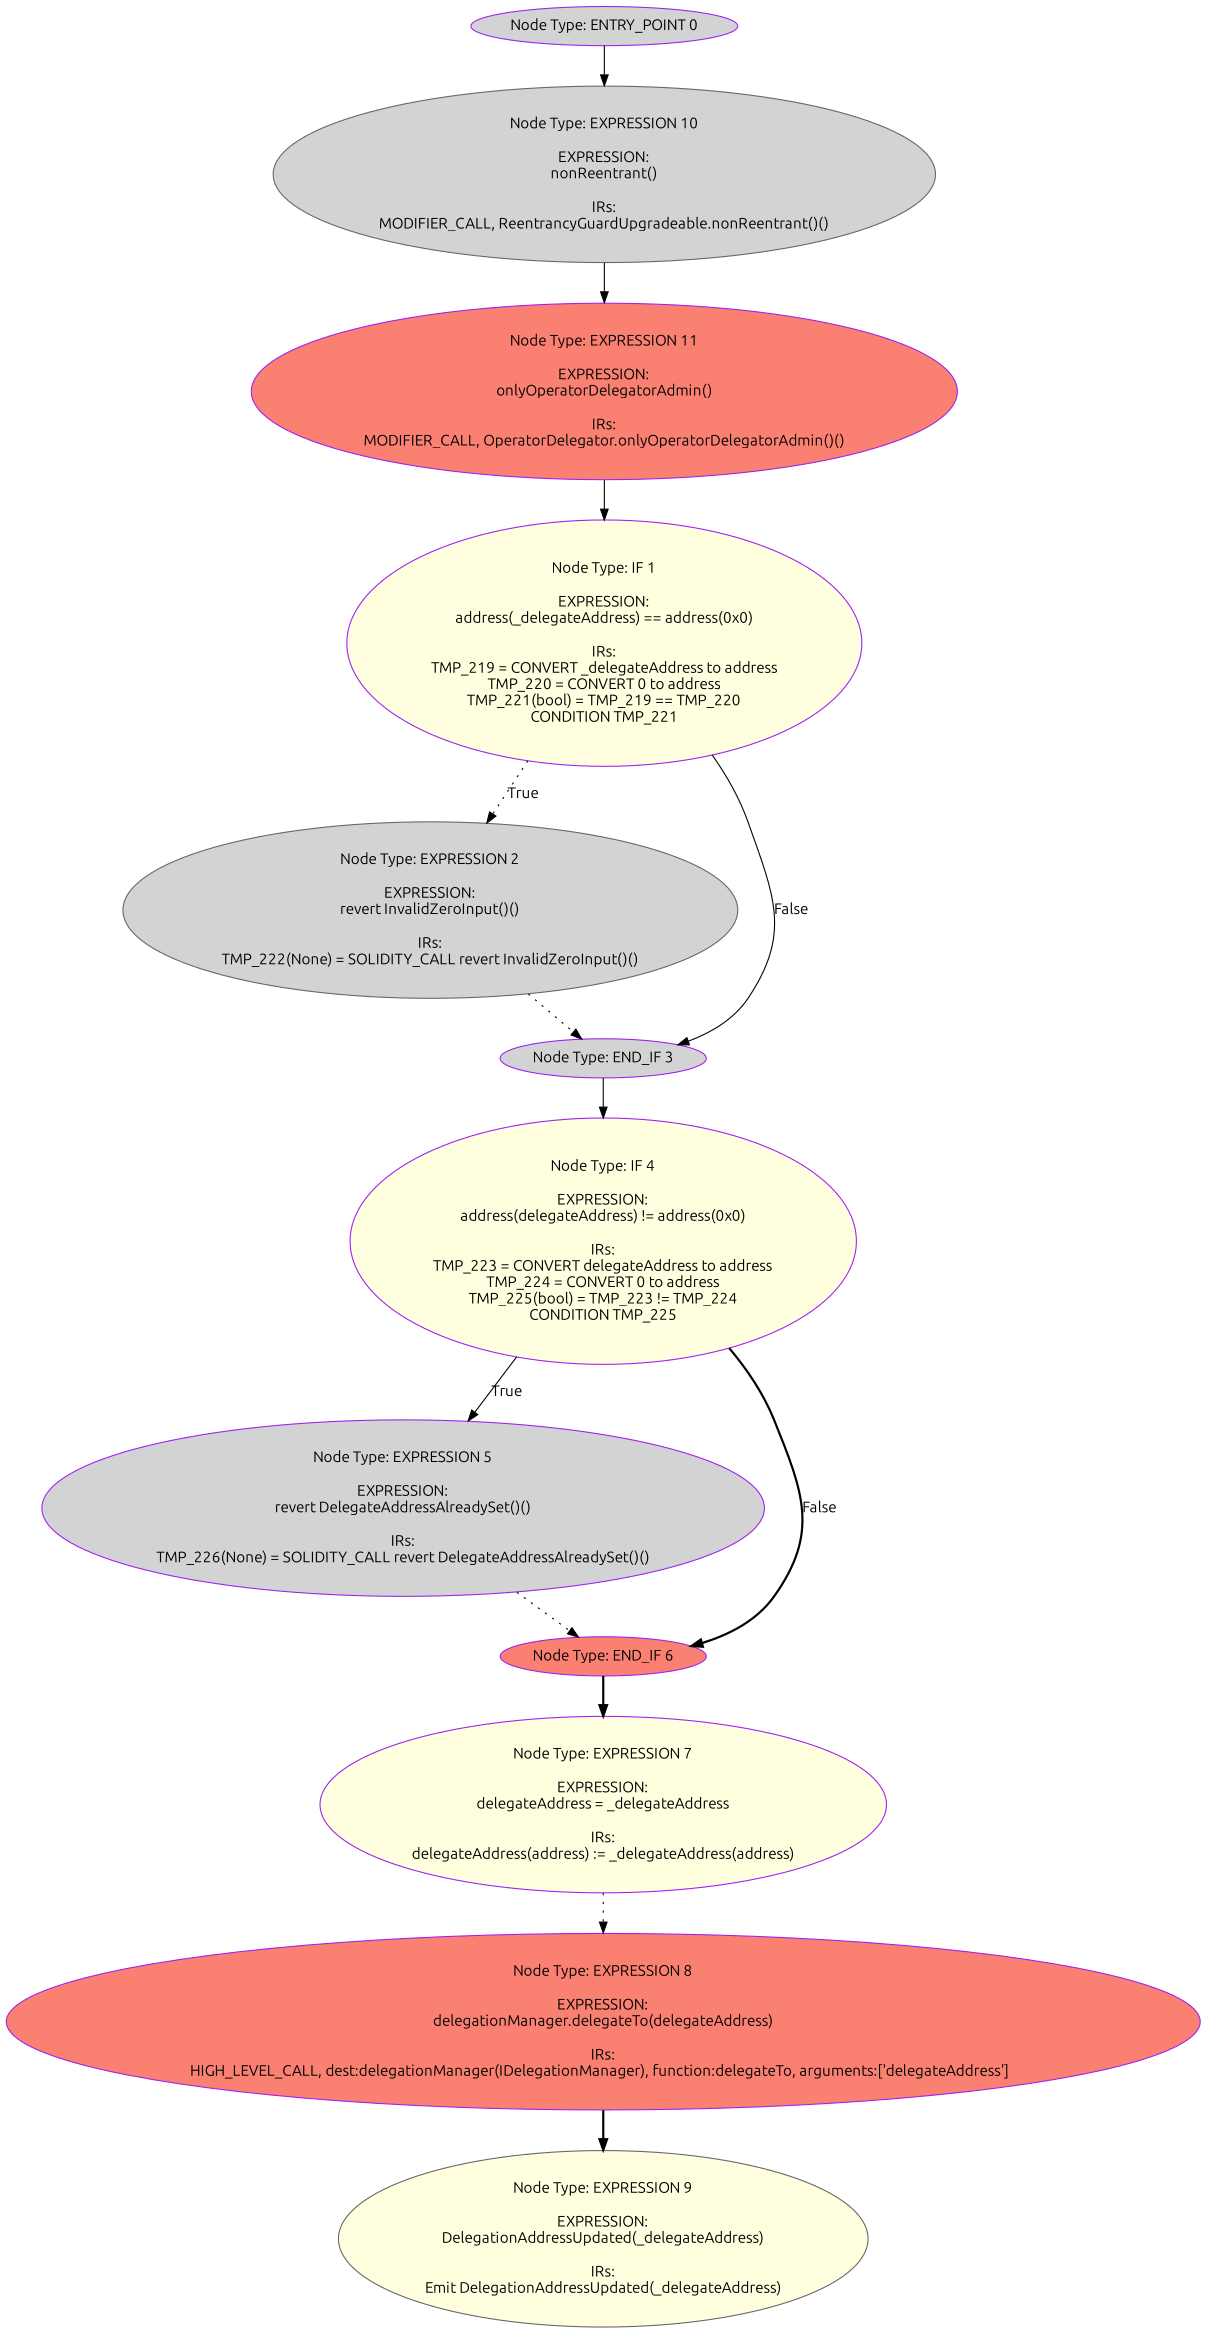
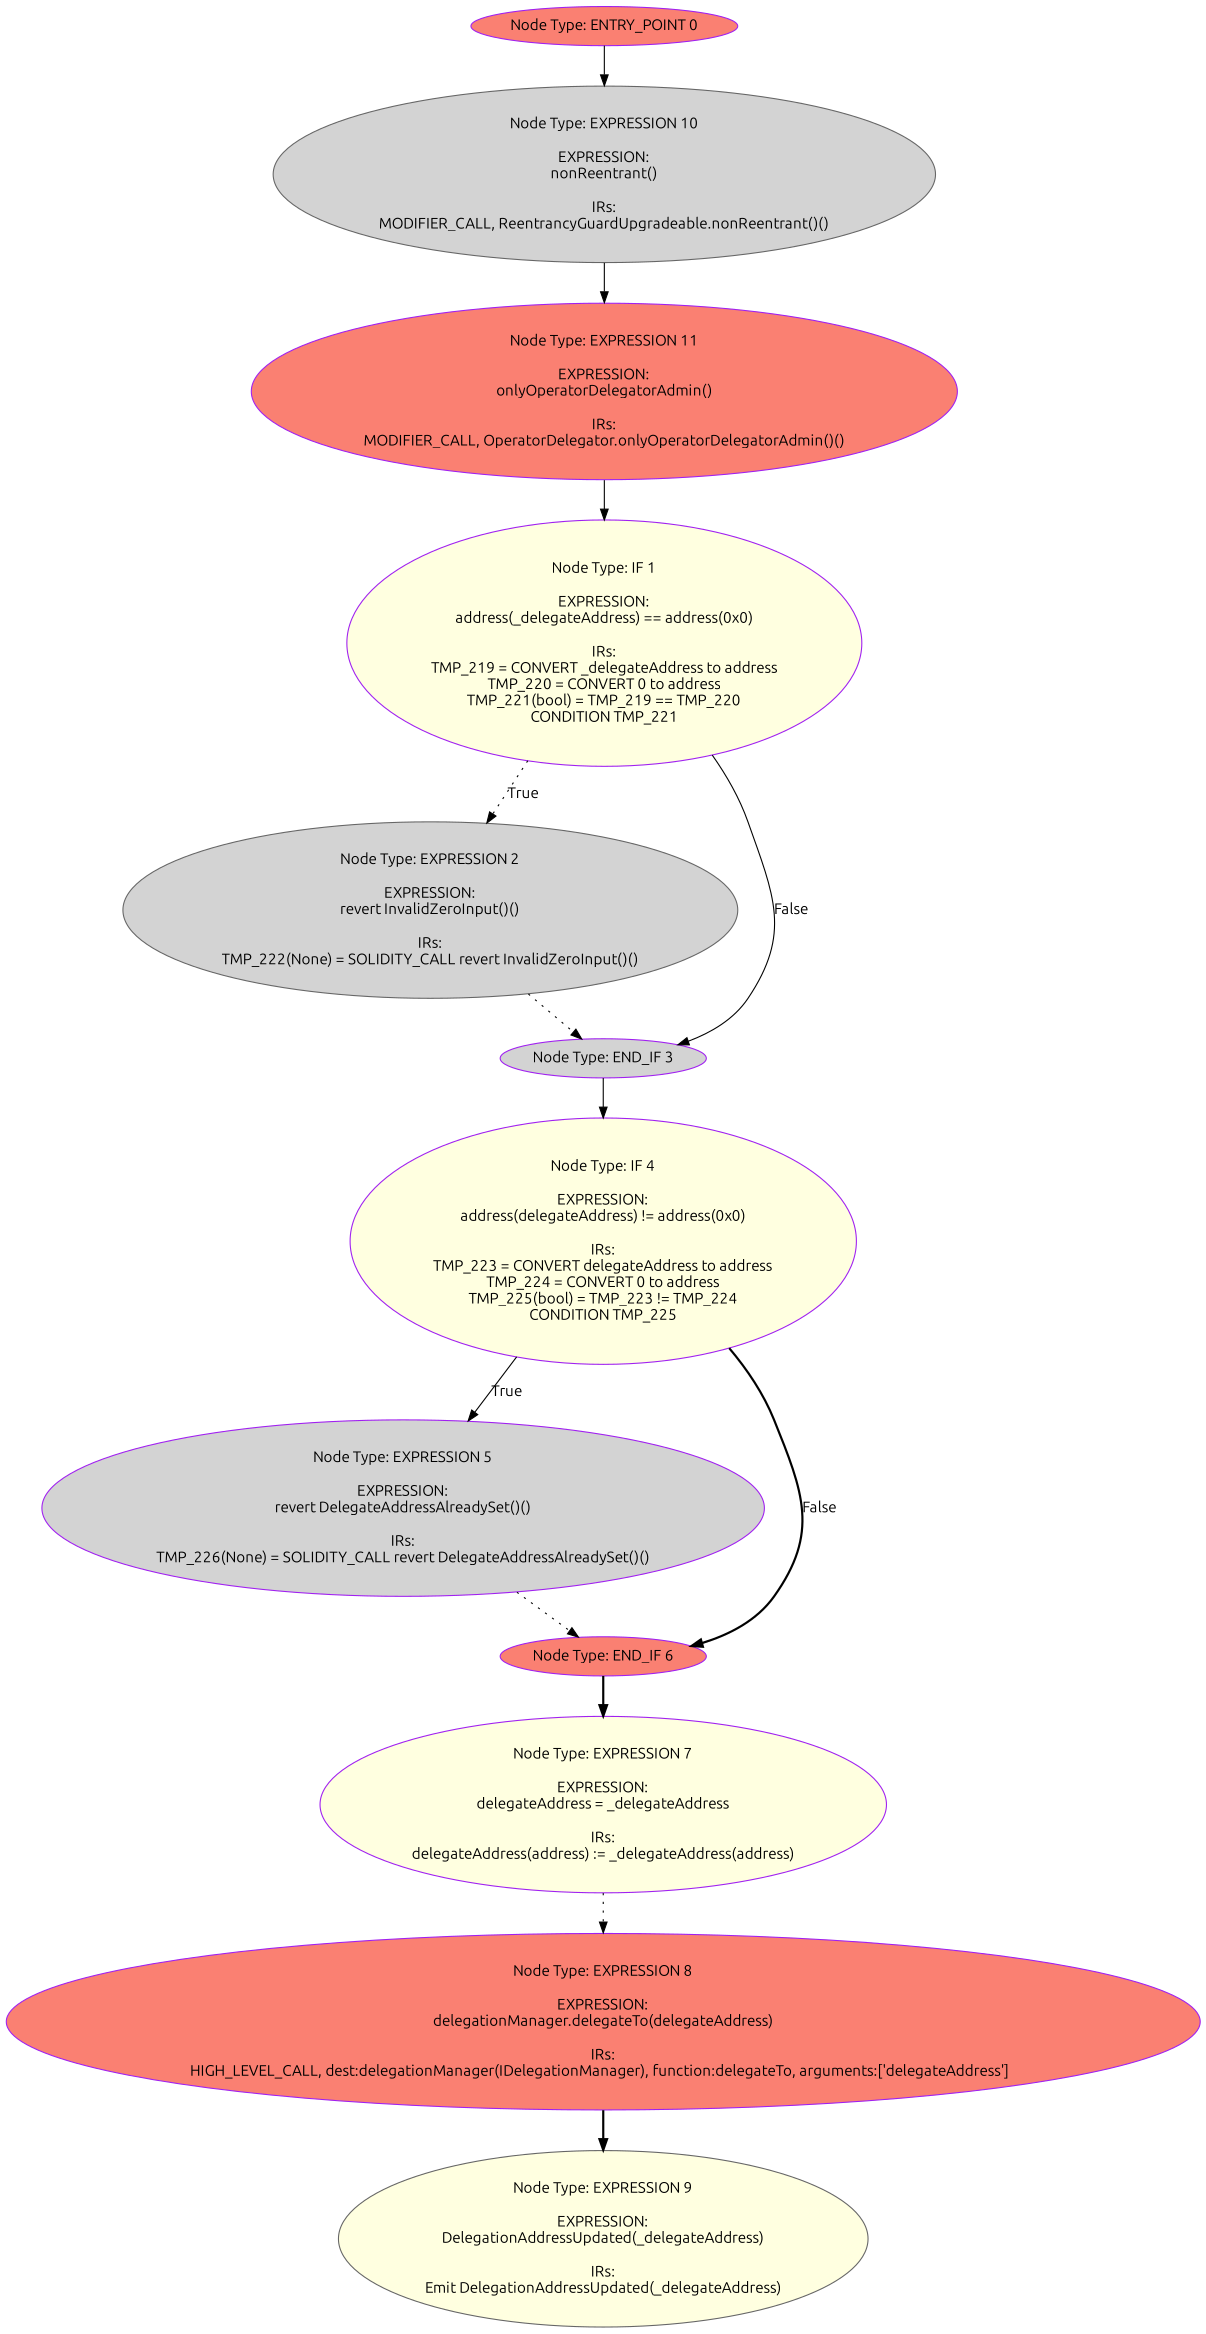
node "Node Type: ENTRY_POINT 0": fillcolor lightgrey -> salmon
